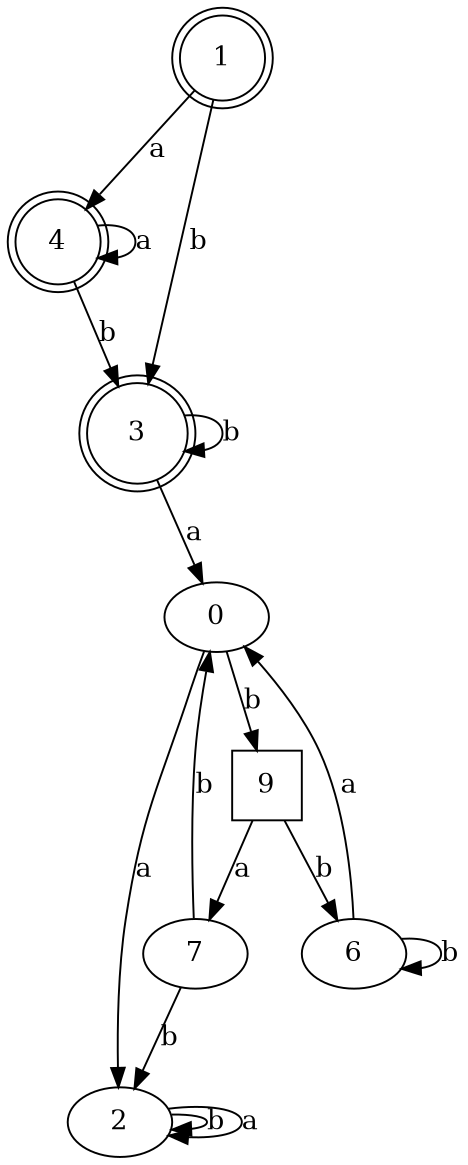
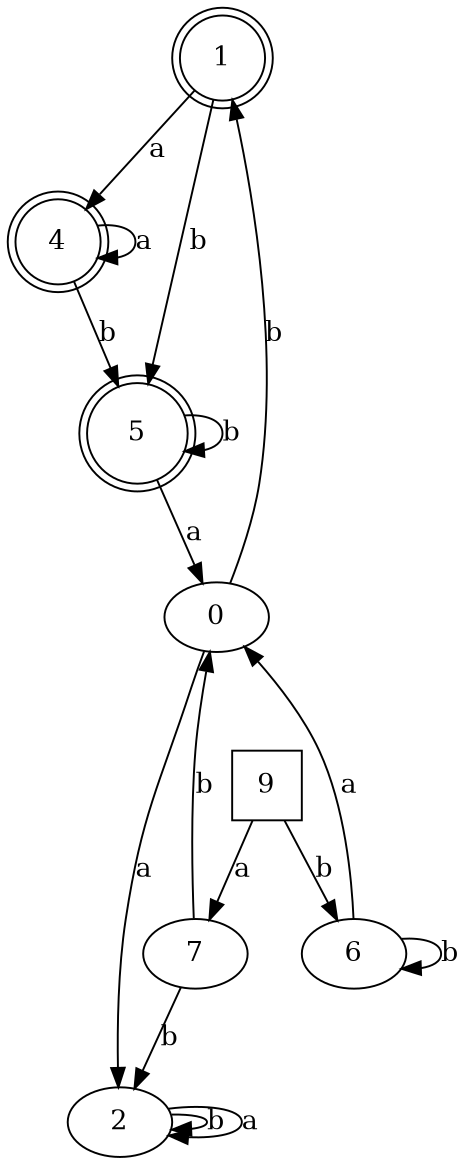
node "3": label "3" -> "5"
edge "0" -> "9": now "0" -> "1"
